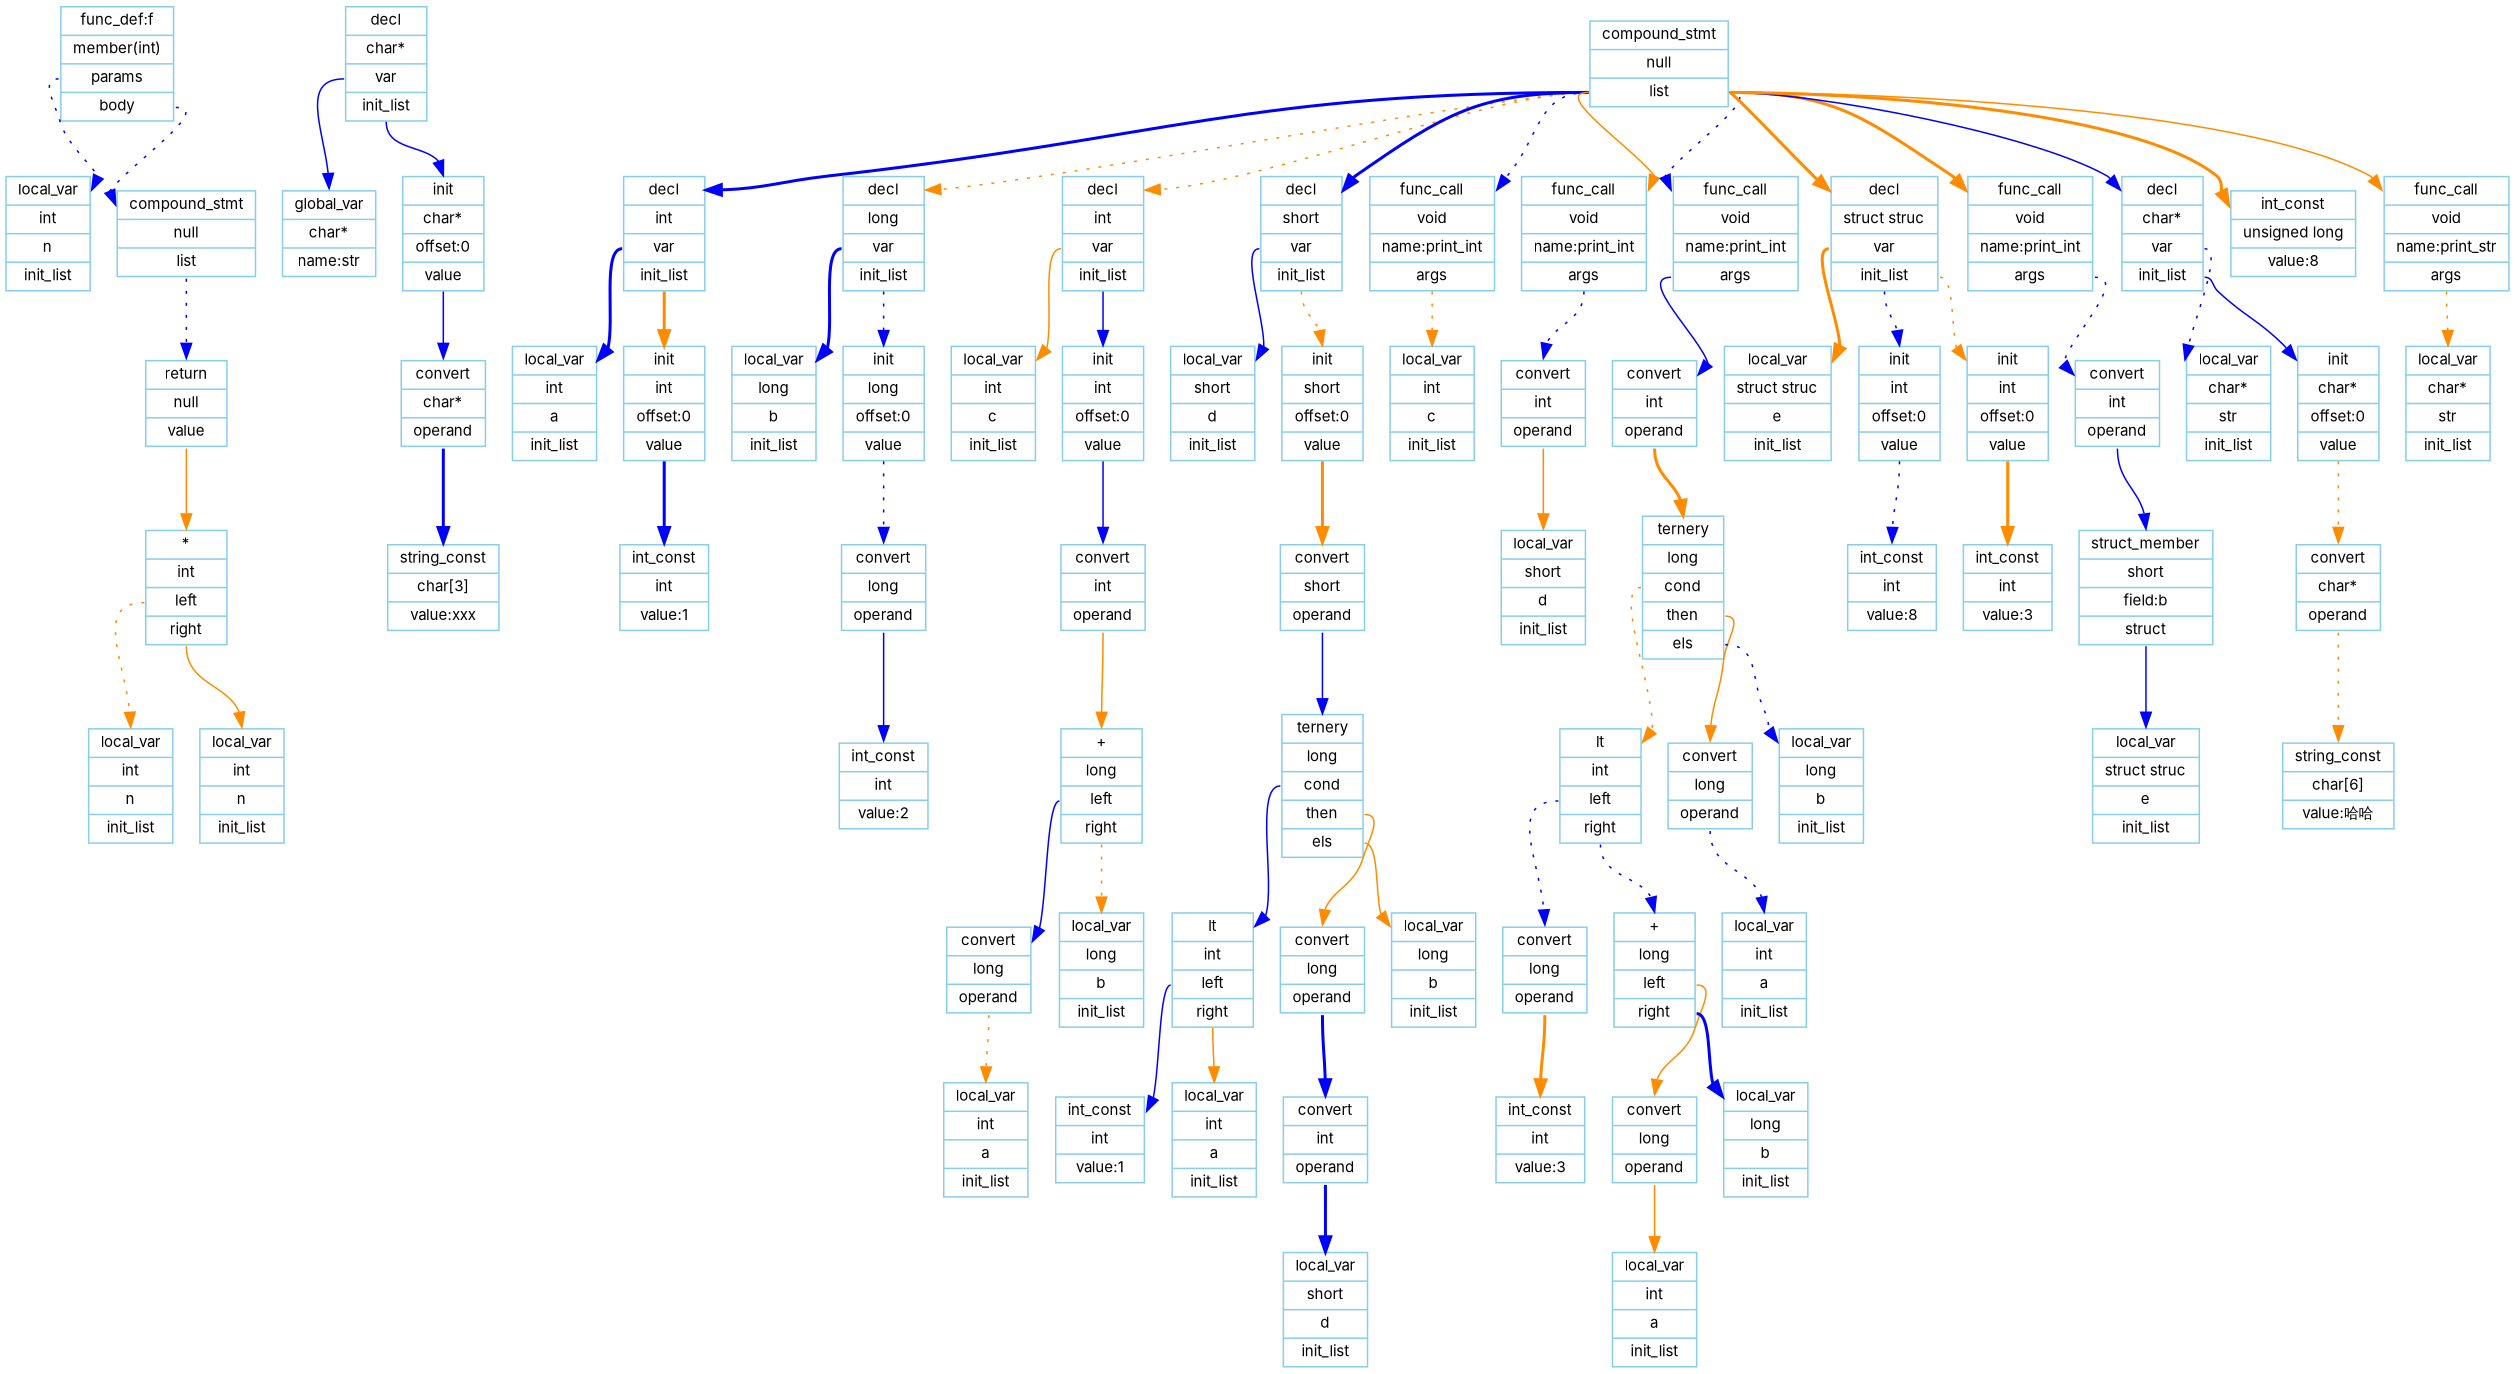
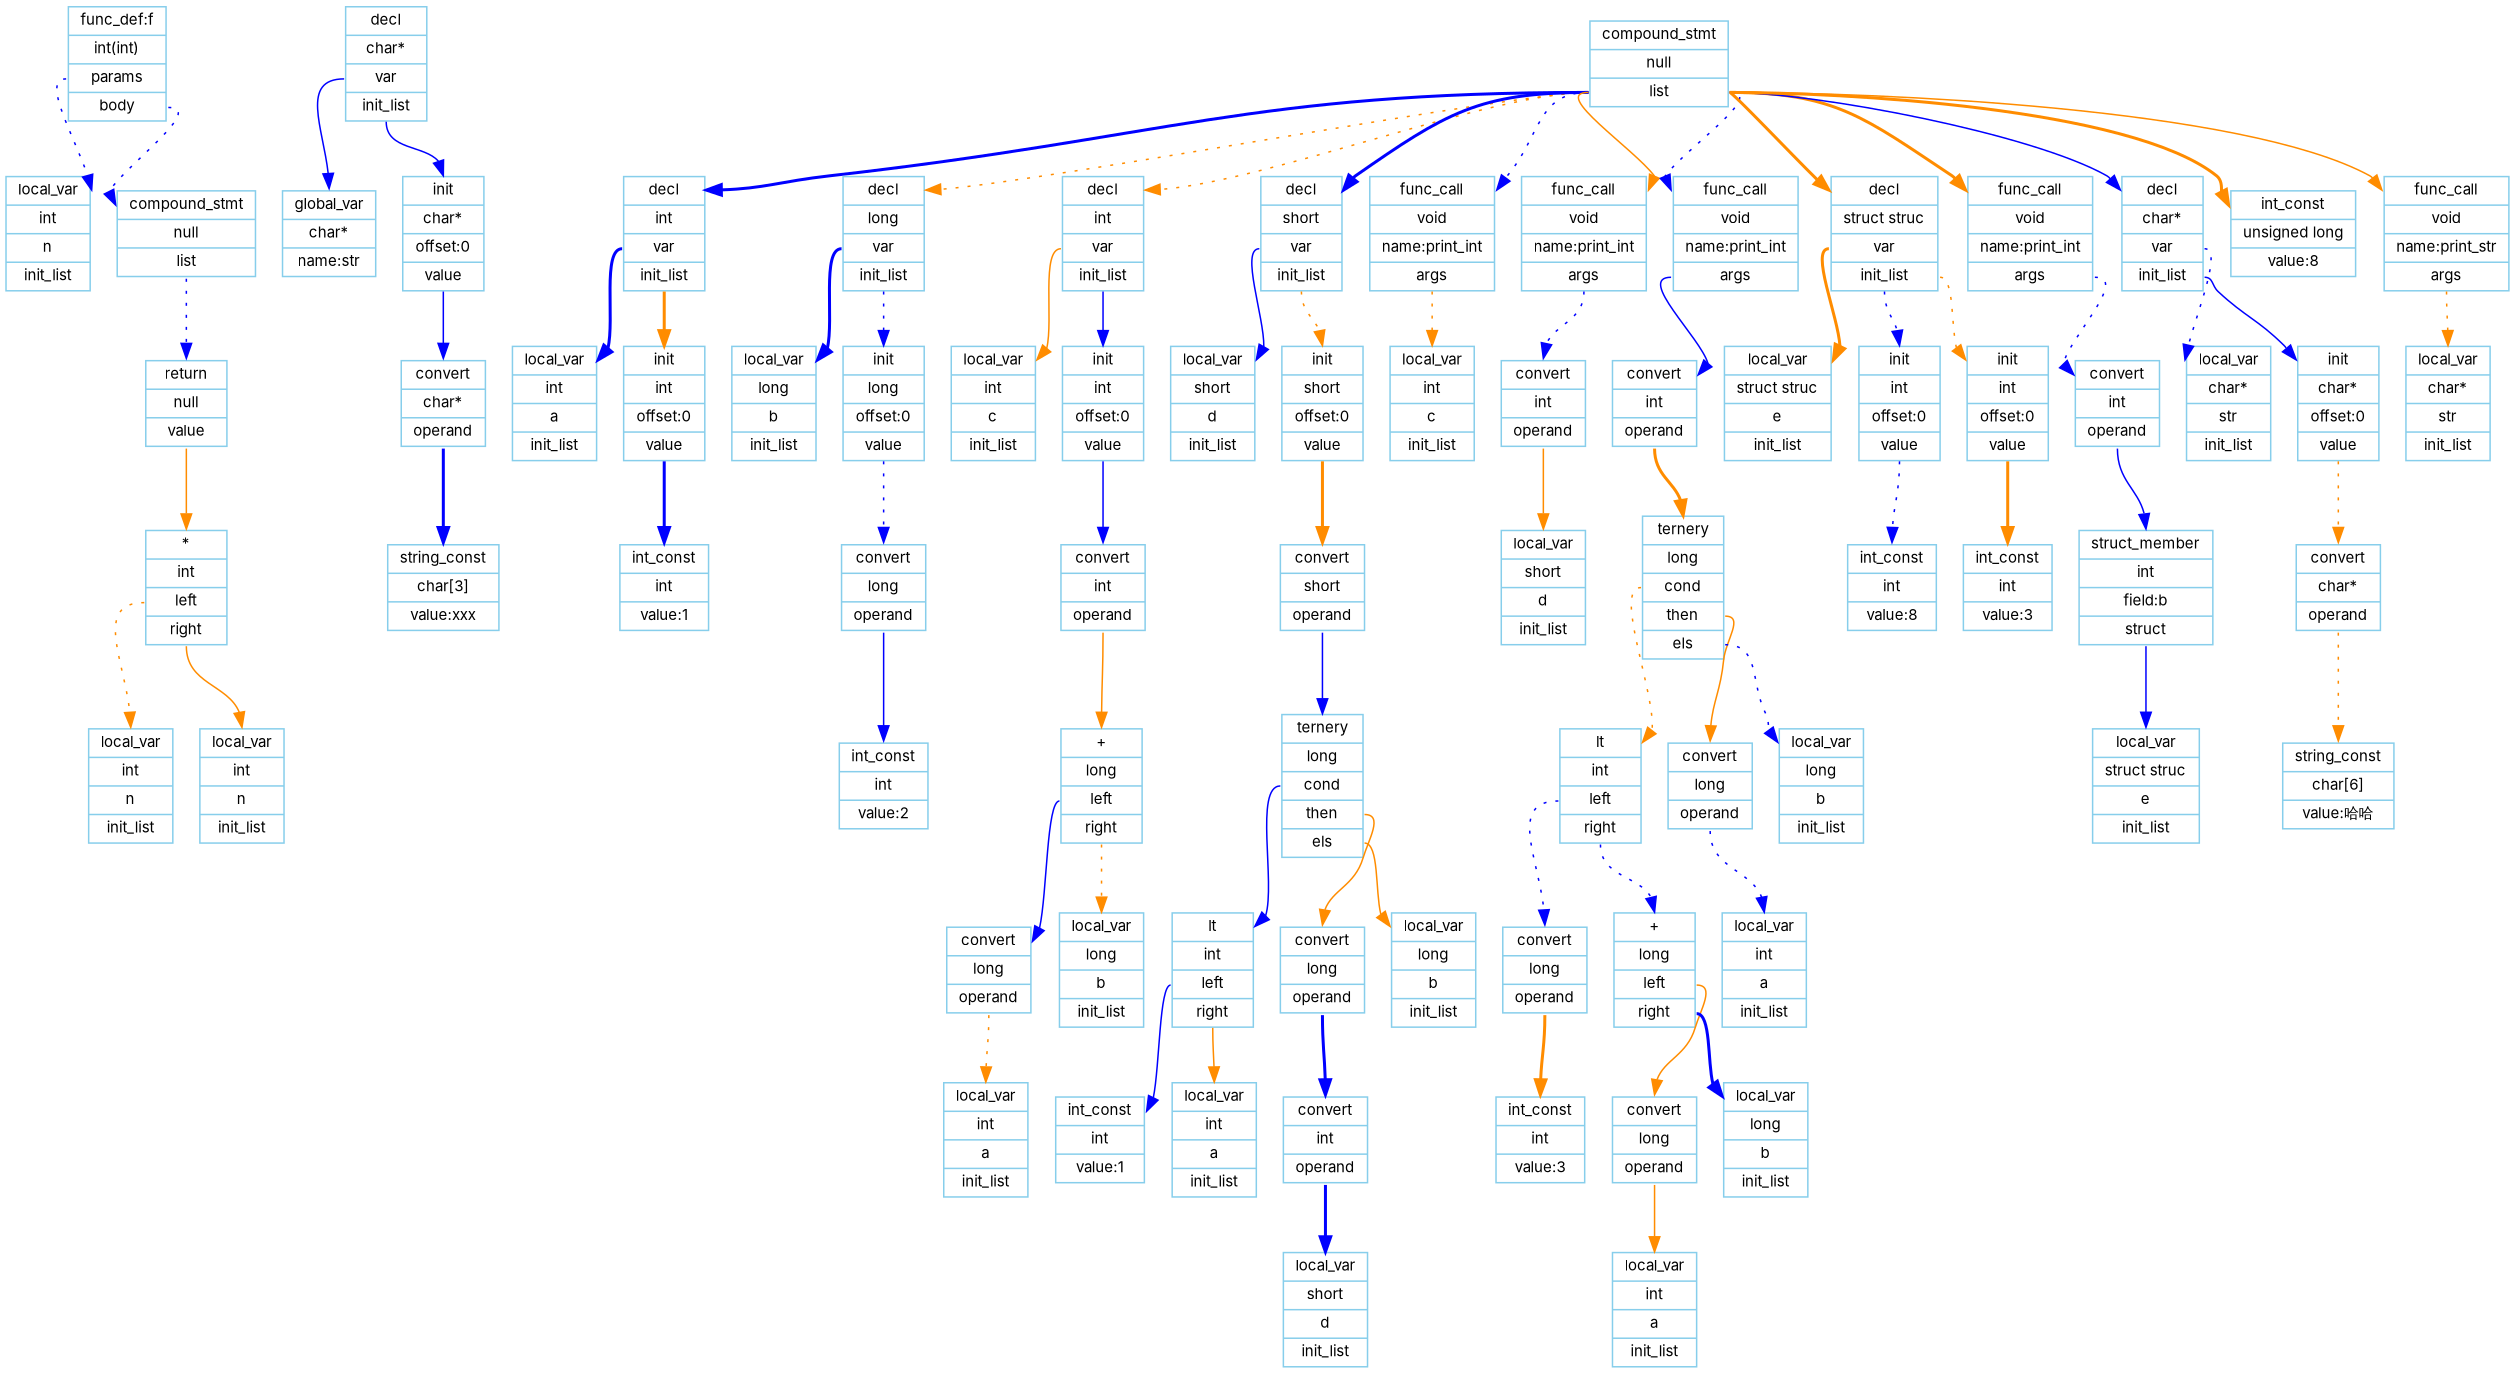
node "func_def:f": text "member(int)" -> "int(int)"
node "struct_member": text "short" -> "int"
